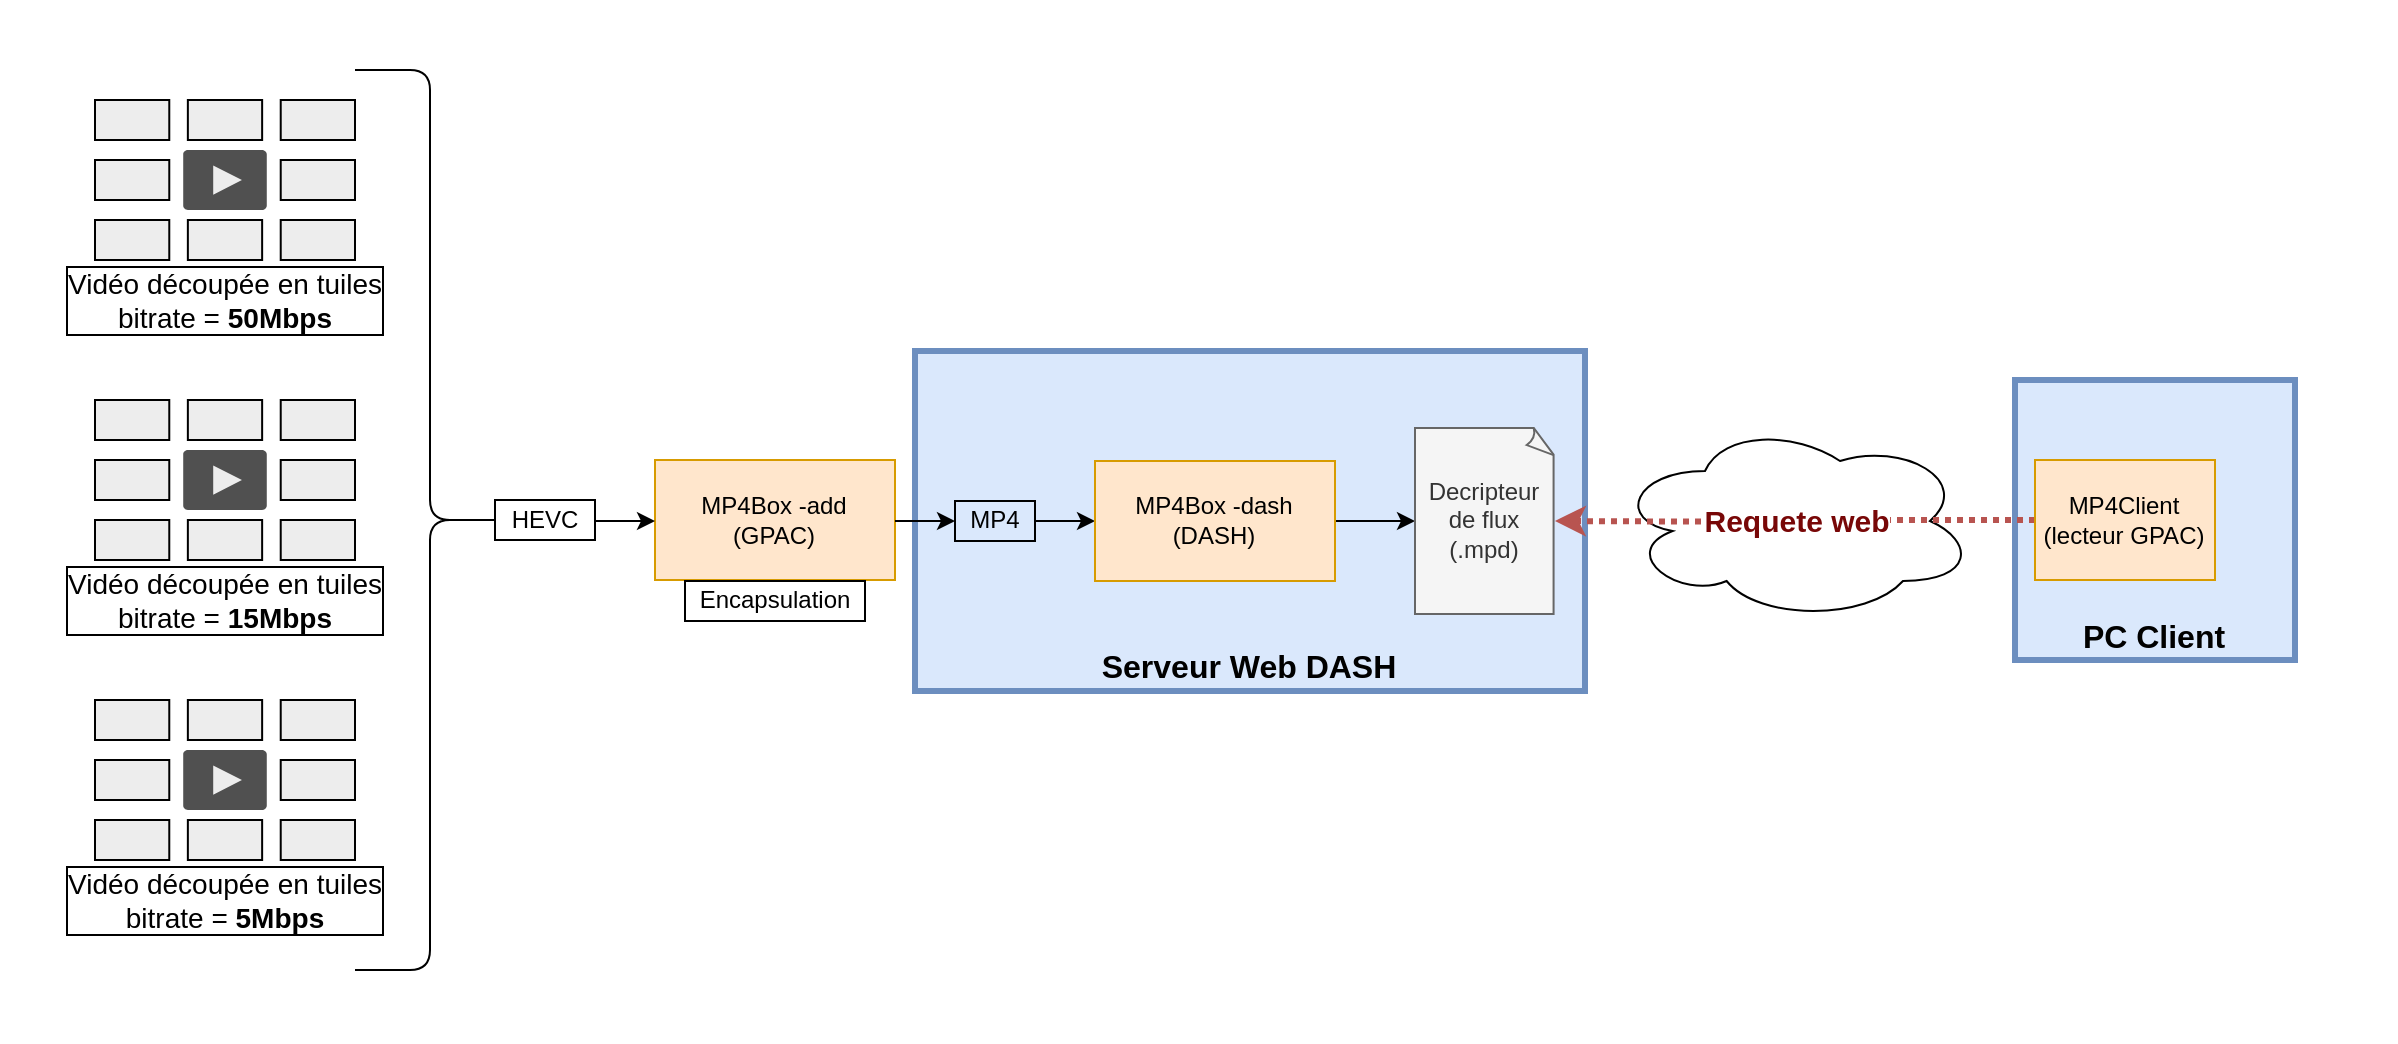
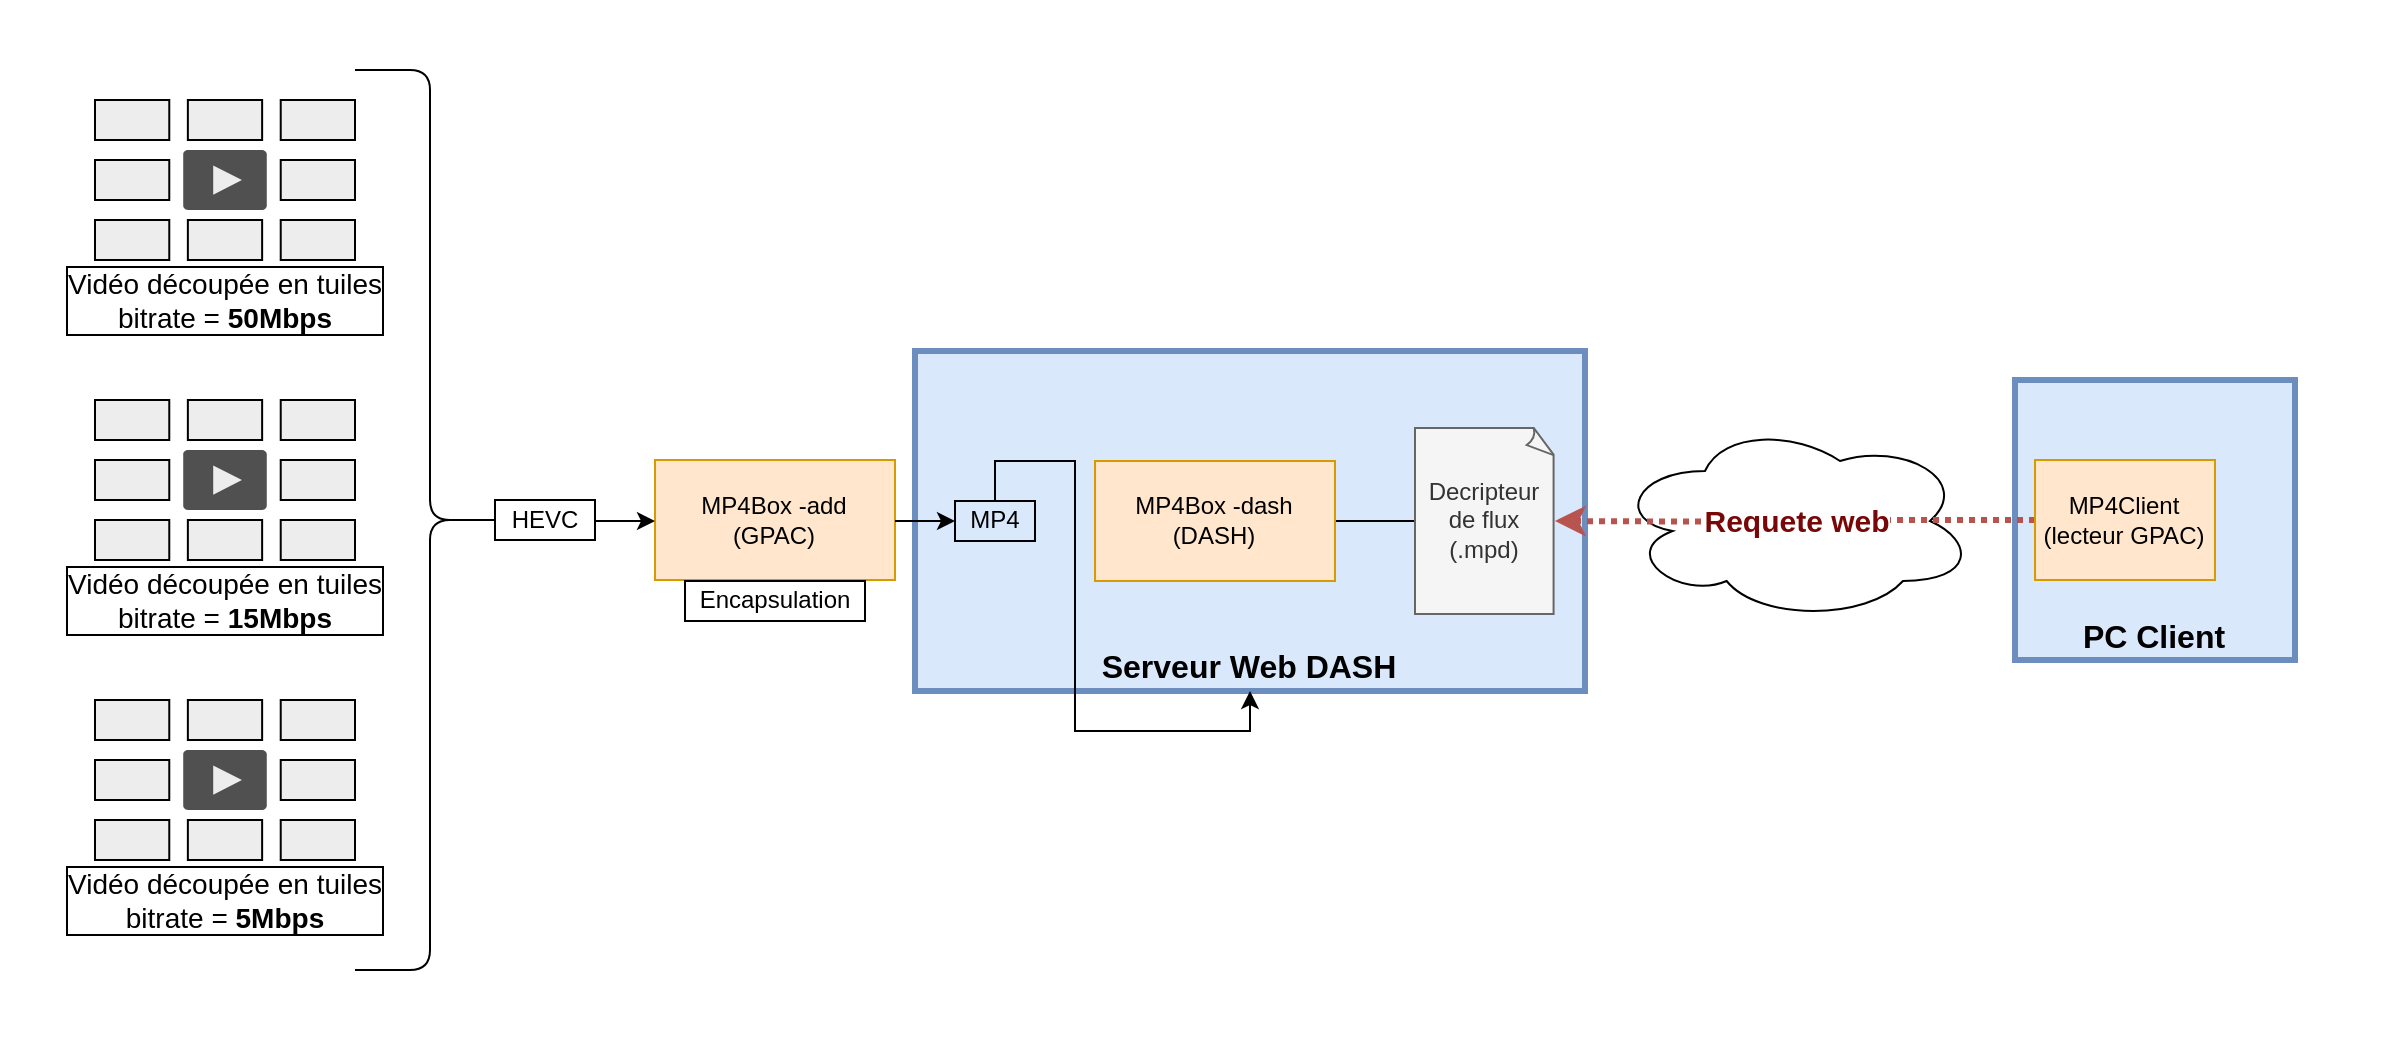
edge "MP4" -> "MP4Box -dash (DASH)": now "MP4" -> "Serveur Web DASH"
edge "MP4Box -dash (DASH)" -> "Decripteur de flux (.mpd)": arrowhead classic -> none
